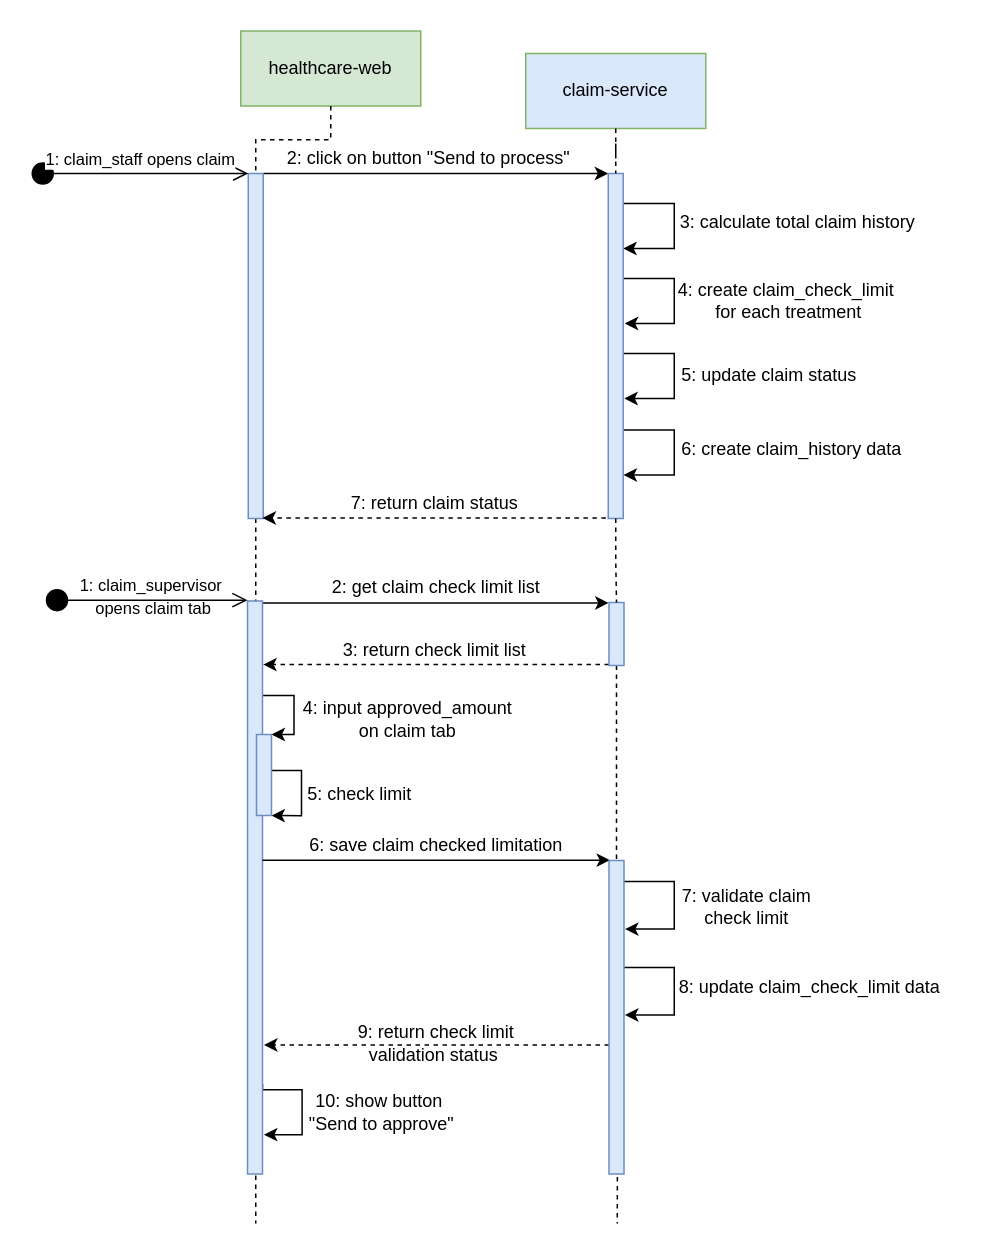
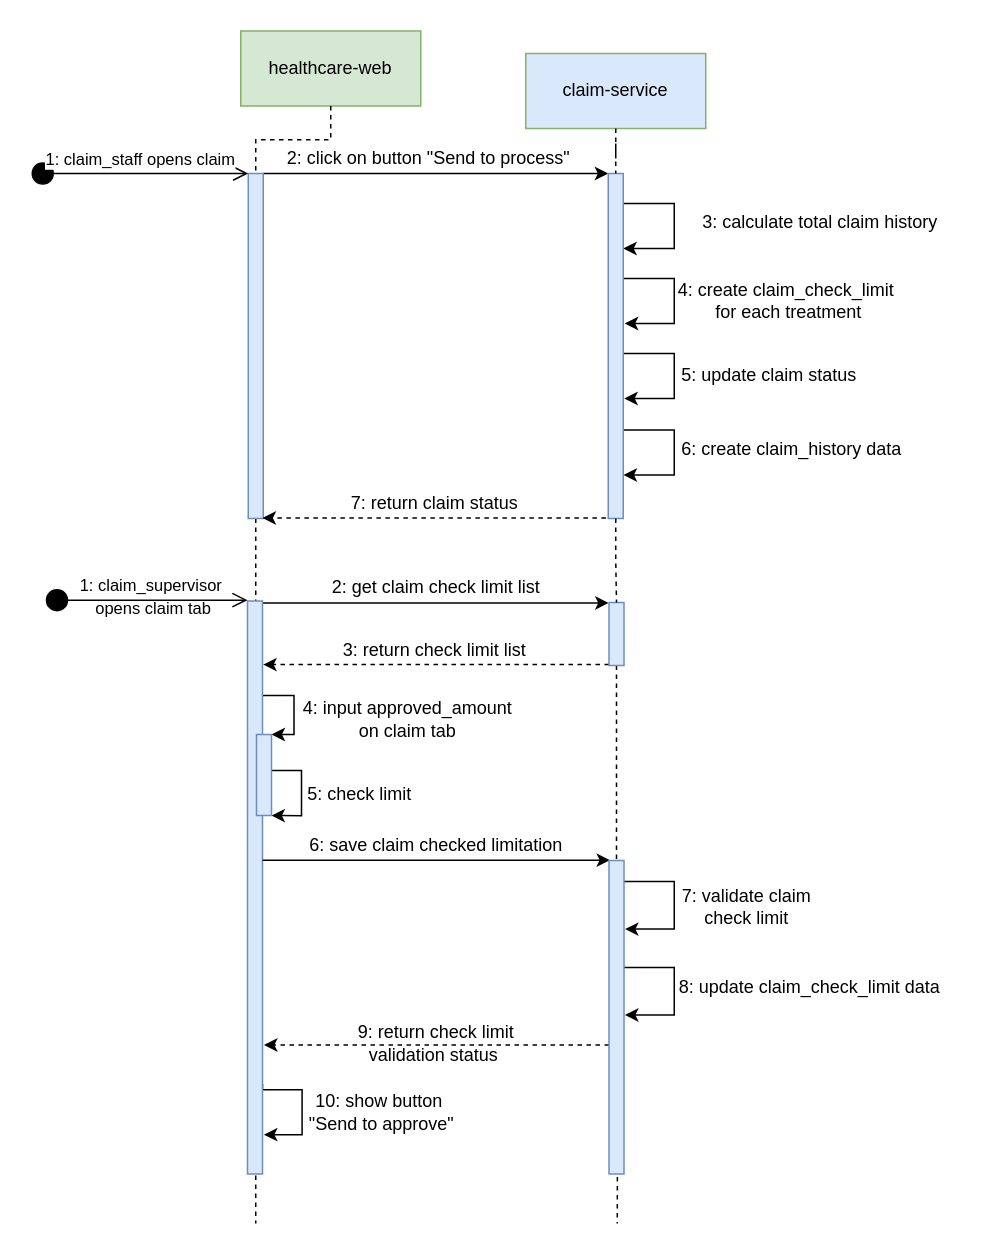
node "3: calculate total claim history": moved (797, 223) -> (820, 223)
